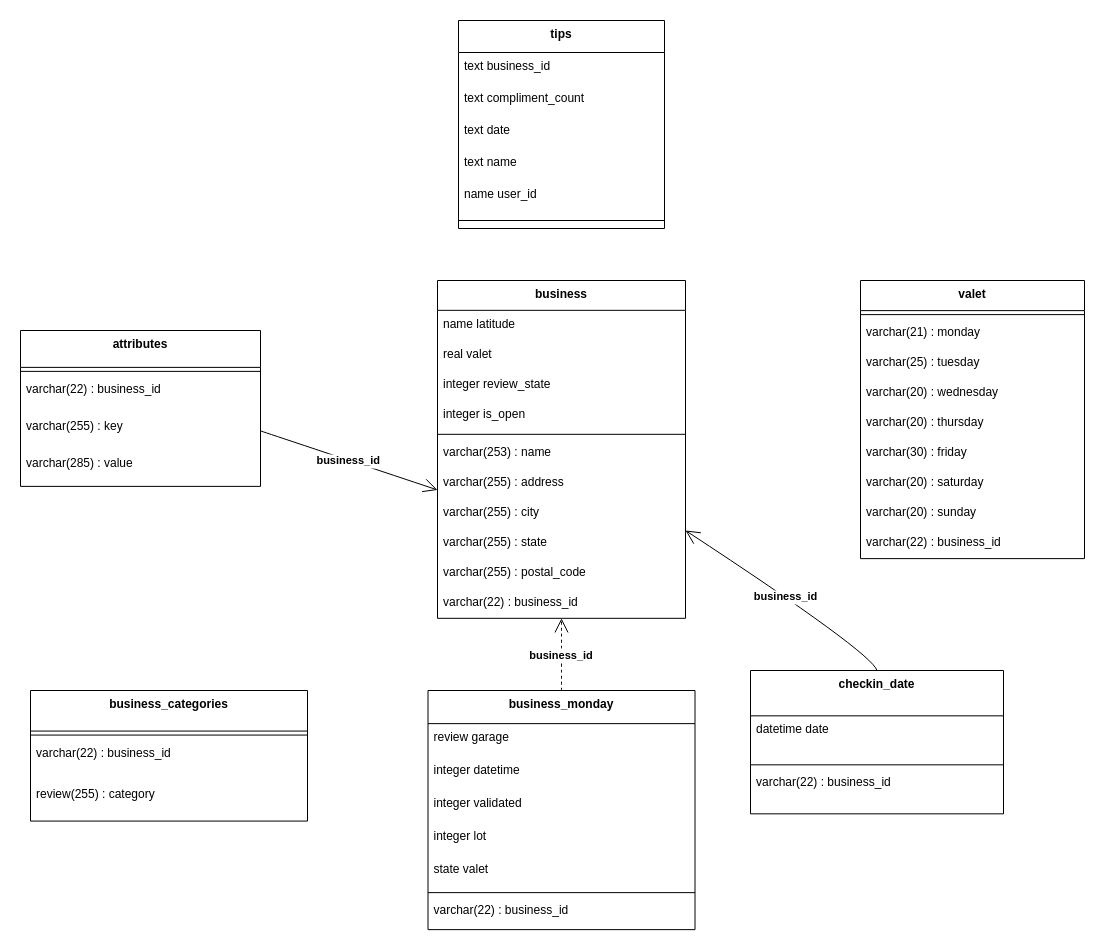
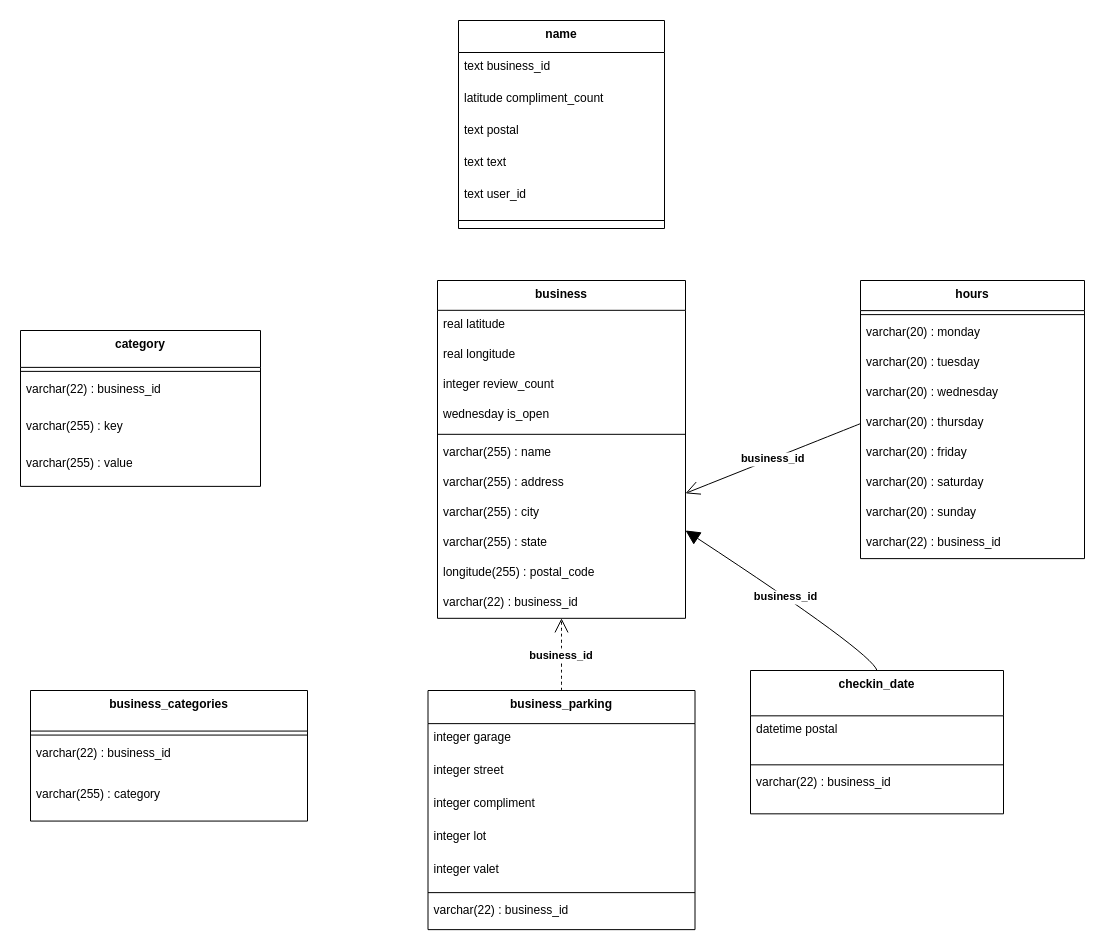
node "tips": label "tips" -> "name"
node "text compliment_count": label "text compliment_count" -> "latitude compliment_count"
node "text date": label "text date" -> "text postal"
node "text name": label "text name" -> "text text"
node "name user_id": label "name user_id" -> "text user_id"
node "valet": label "valet" -> "hours"
node "name latitude": label "name latitude" -> "real latitude"
node "varchar(21) : monday": label "varchar(21) : monday" -> "varchar(20) : monday"
node "attributes": label "attributes" -> "category"
node "real valet": label "real valet" -> "real longitude"
node "varchar(25) : tuesday": label "varchar(25) : tuesday" -> "varchar(20) : tuesday"
node "integer review_state": label "integer review_state" -> "integer review_count"
node "integer is_open": label "integer is_open" -> "wednesday is_open"
edge "varchar(20) : thursday" -> "business": added, label "business_id"
edge "varchar(255) : key" -> "business": removed, label "business_id"
node "varchar(253) : name": label "varchar(253) : name" -> "varchar(255) : name"
node "varchar(30) : friday": label "varchar(30) : friday" -> "varchar(20) : friday"
node "varchar(285) : value": label "varchar(285) : value" -> "varchar(255) : value"
edge "checkin_date" -> "business": arrowhead open -> block
node "varchar(255) : postal_code": label "varchar(255) : postal_code" -> "longitude(255) : postal_code"
node "business_monday": label "business_monday" -> "business_parking"
node "datetime date": label "datetime date" -> "datetime postal"
node "review garage": label "review garage" -> "integer garage"
node "integer datetime": label "integer datetime" -> "integer street"
node "review(255) : category": label "review(255) : category" -> "varchar(255) : category"
node "integer validated": label "integer validated" -> "integer compliment"
node "state valet": label "state valet" -> "integer valet"
